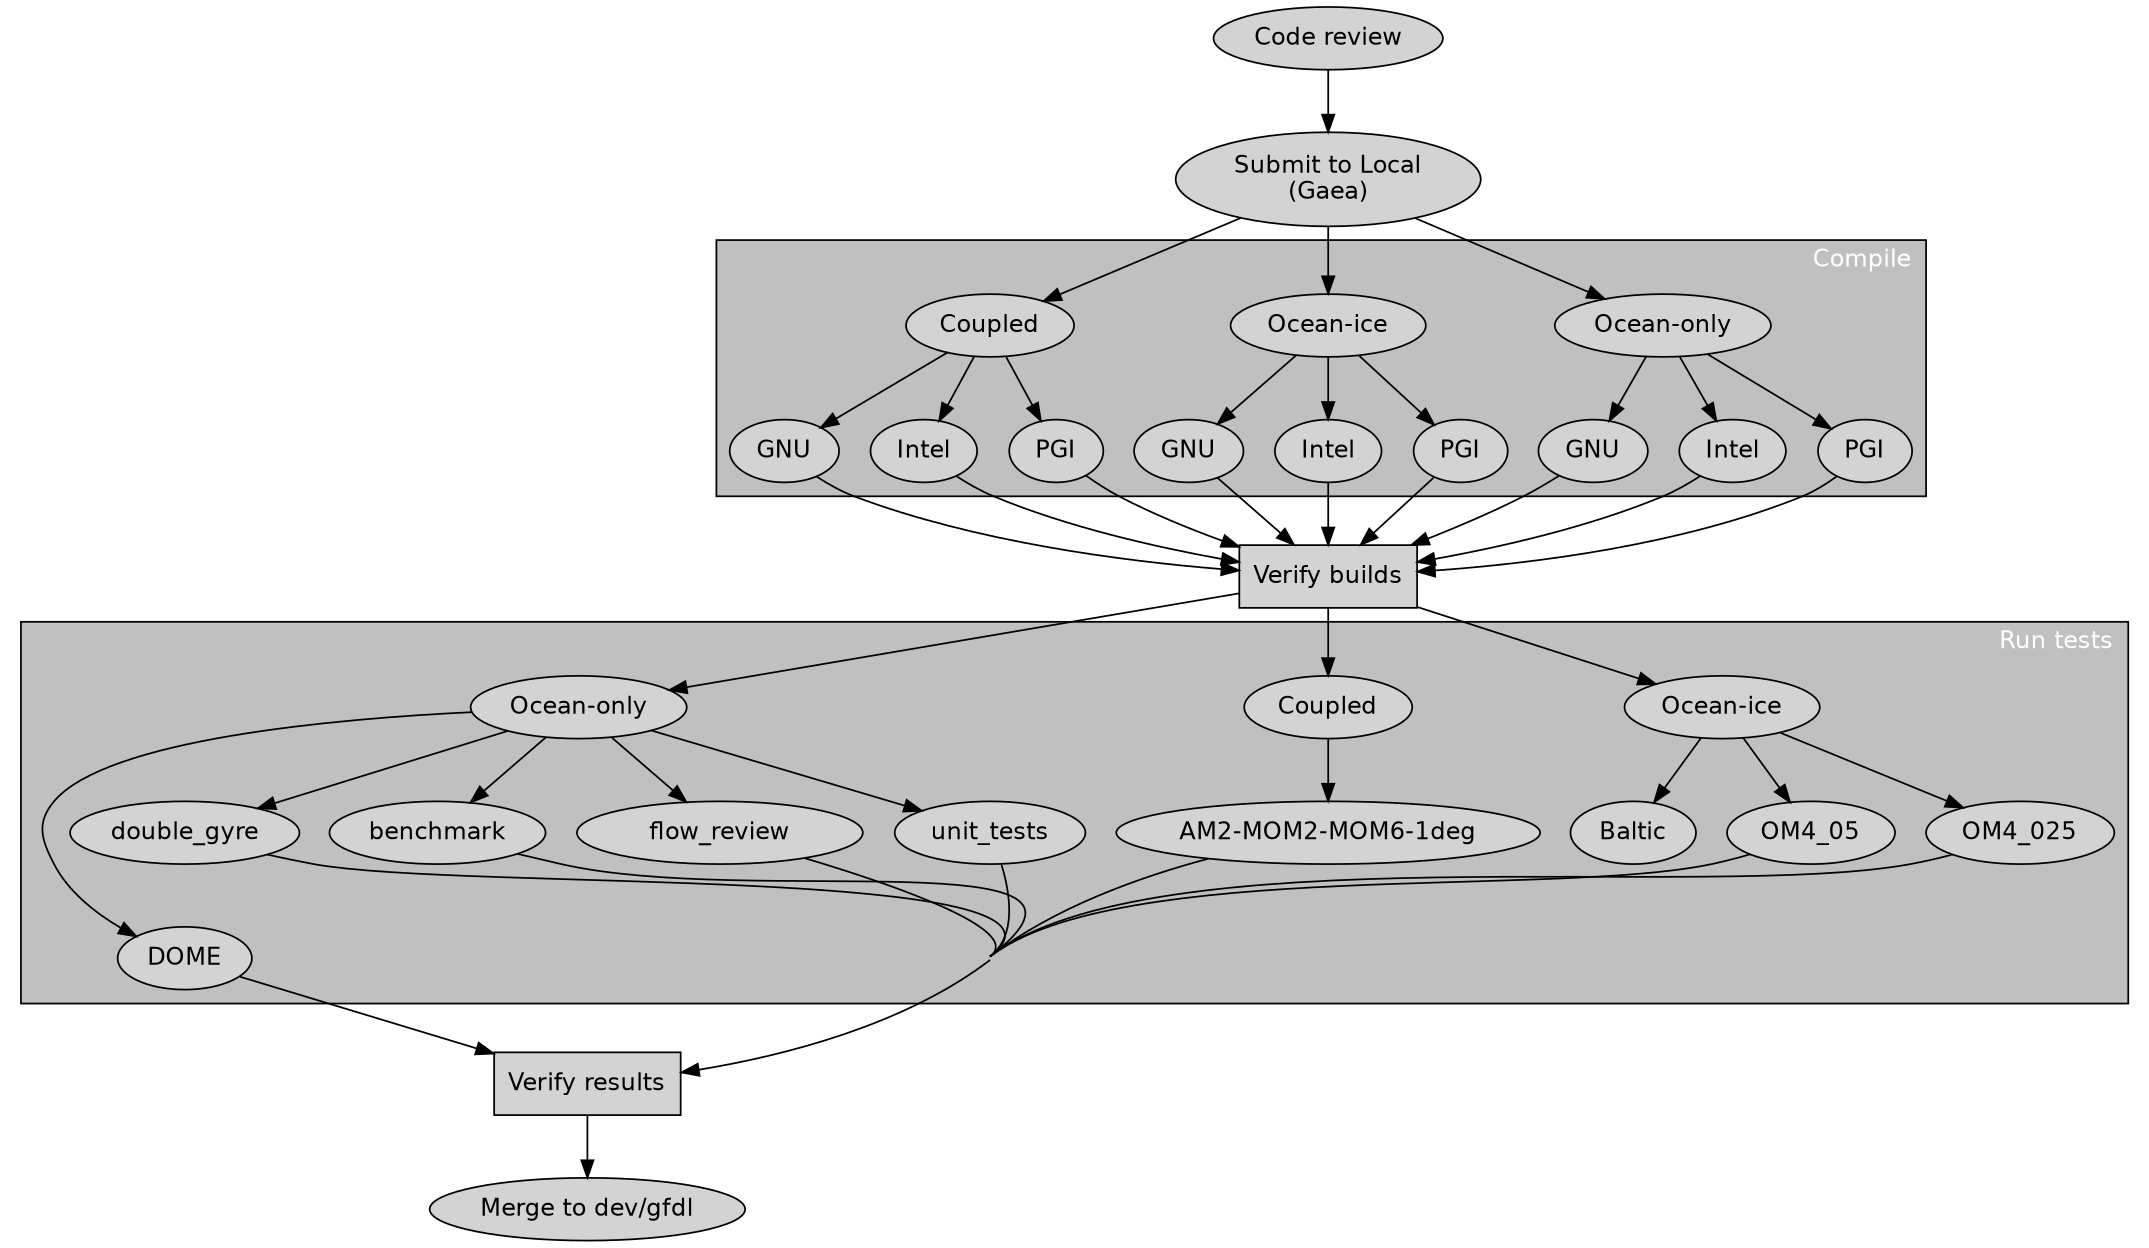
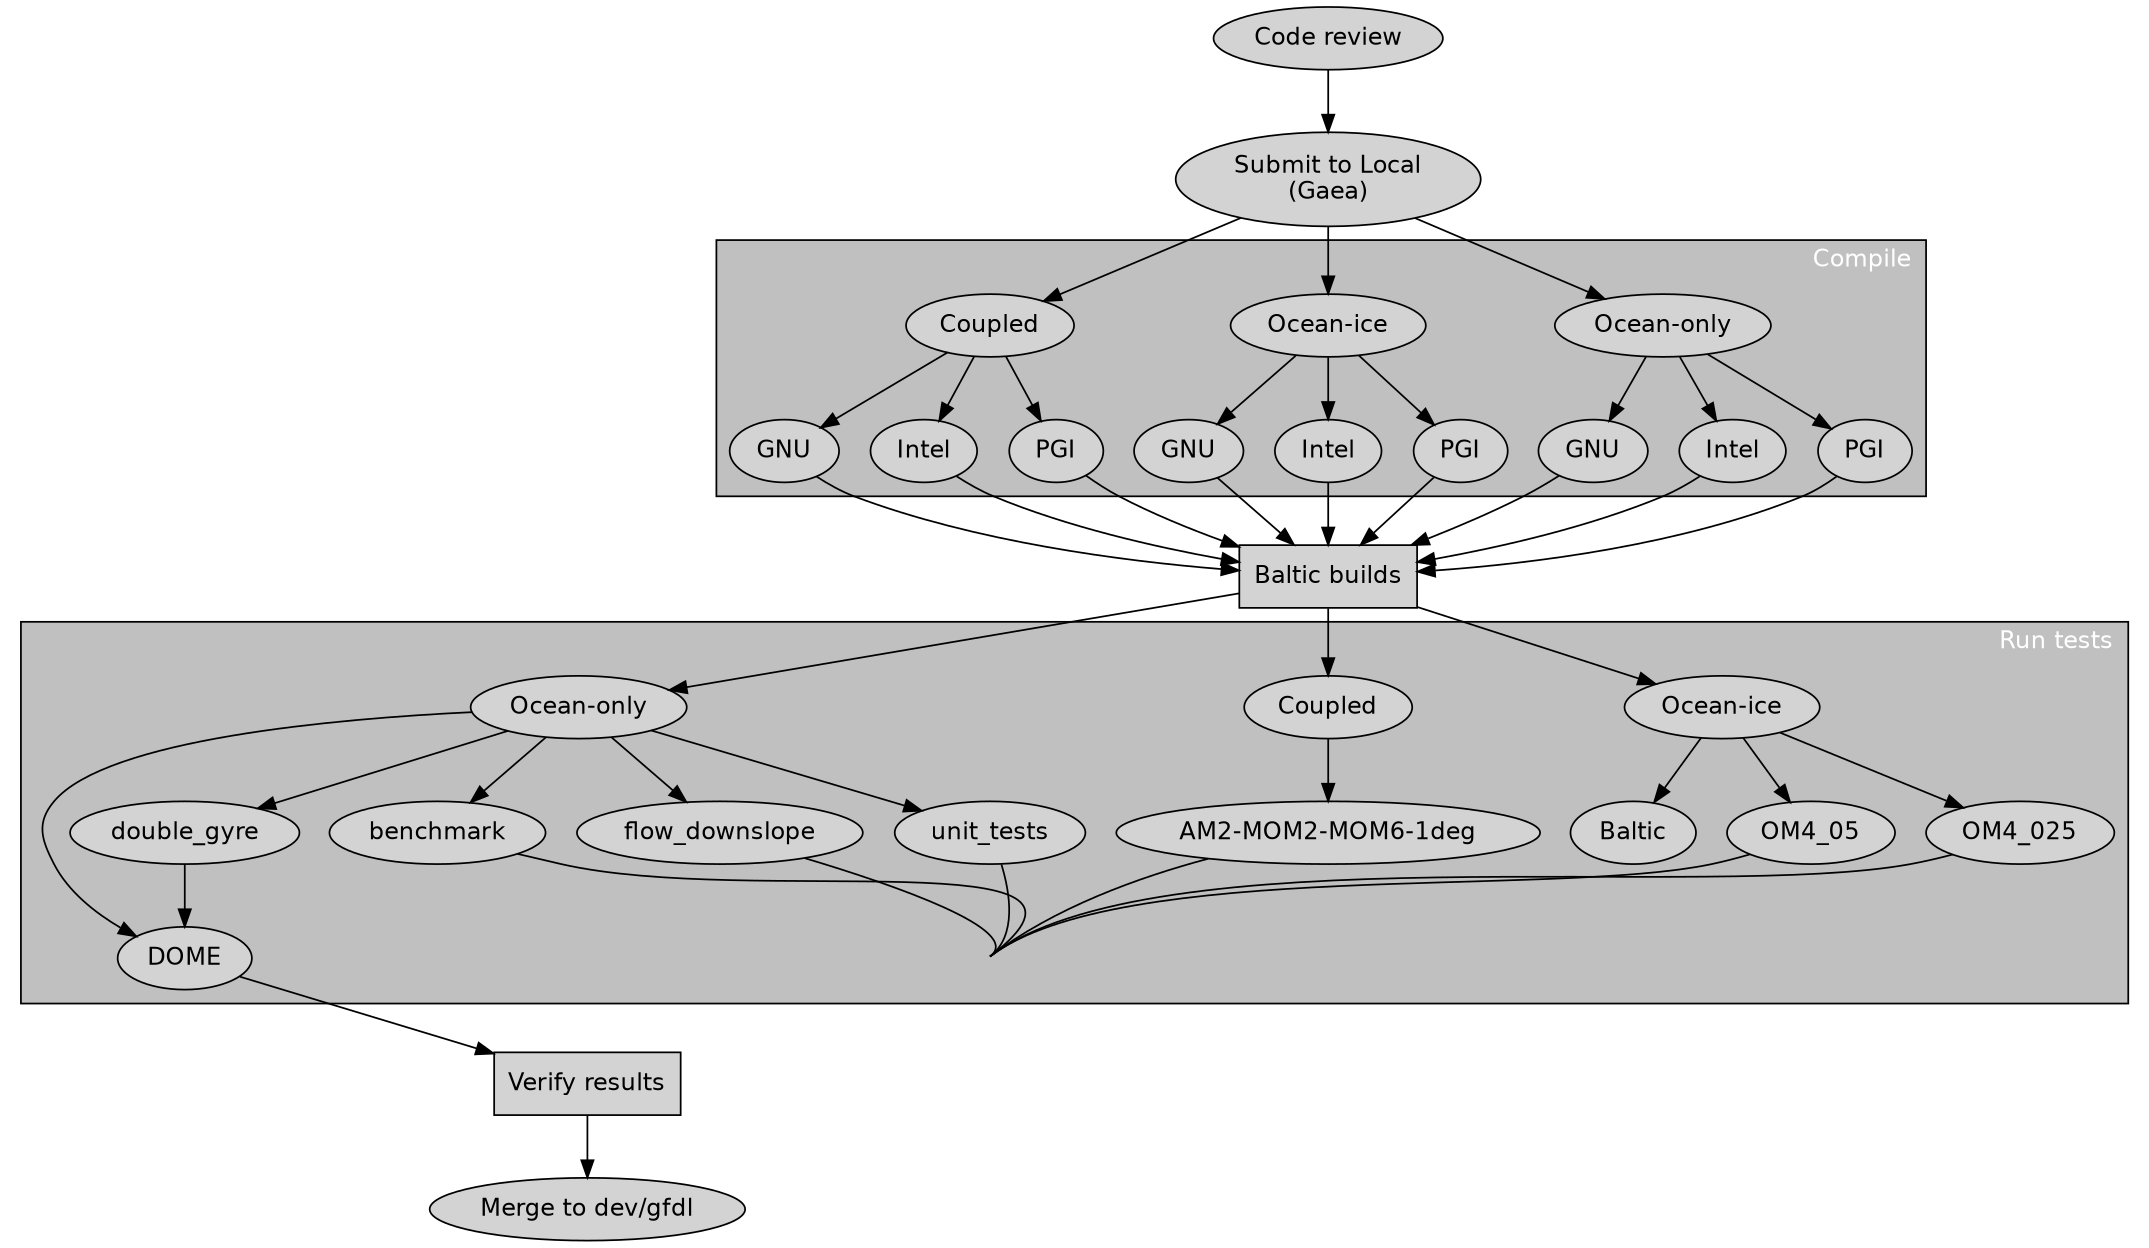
node "Verify builds": label "Verify builds" -> "Baltic builds"
node "flow_review": label "flow_review" -> "flow_downslope"
edge "double_gyre" -> "Verify results": now "double_gyre" -> "DOME"
